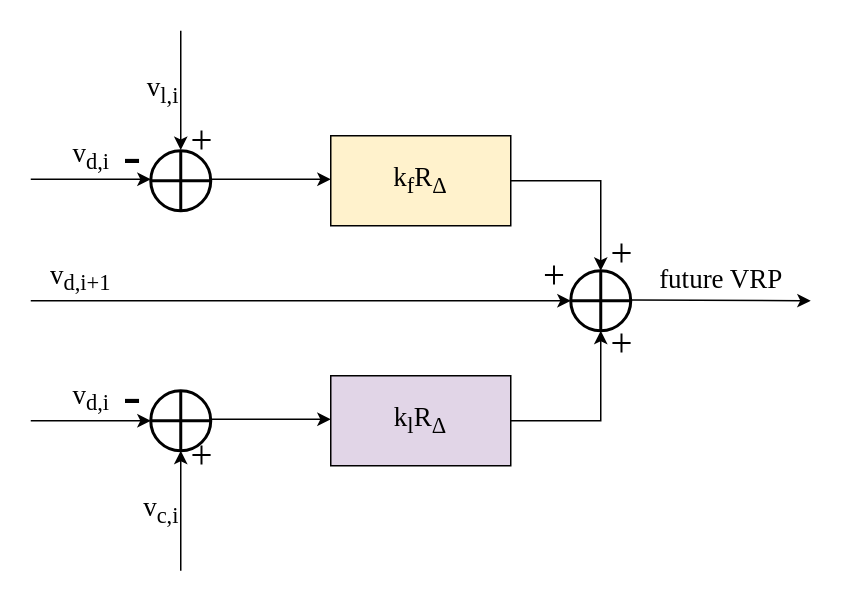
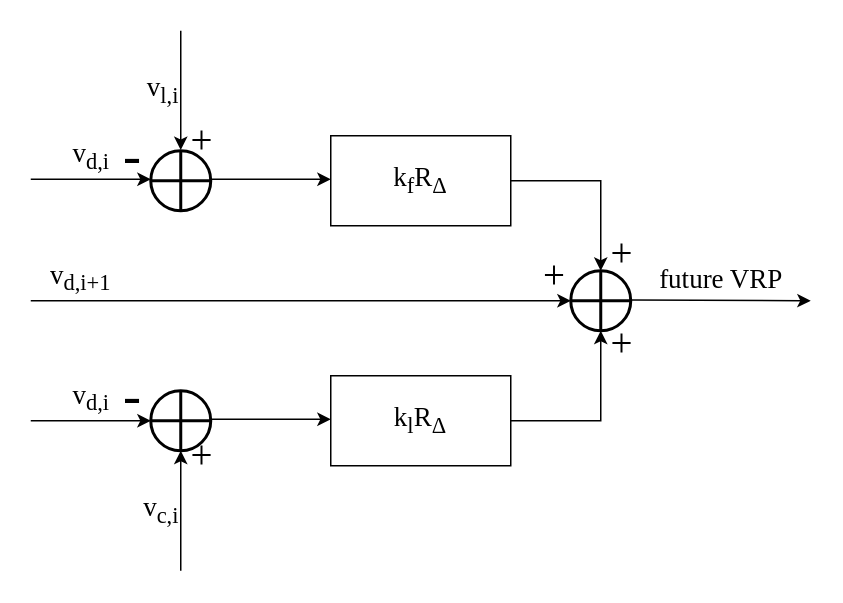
node "kfRΔ": fillcolor #fff2cc -> #ffffff
node "klRΔ": fillcolor #e1d5e7 -> #ffffff
